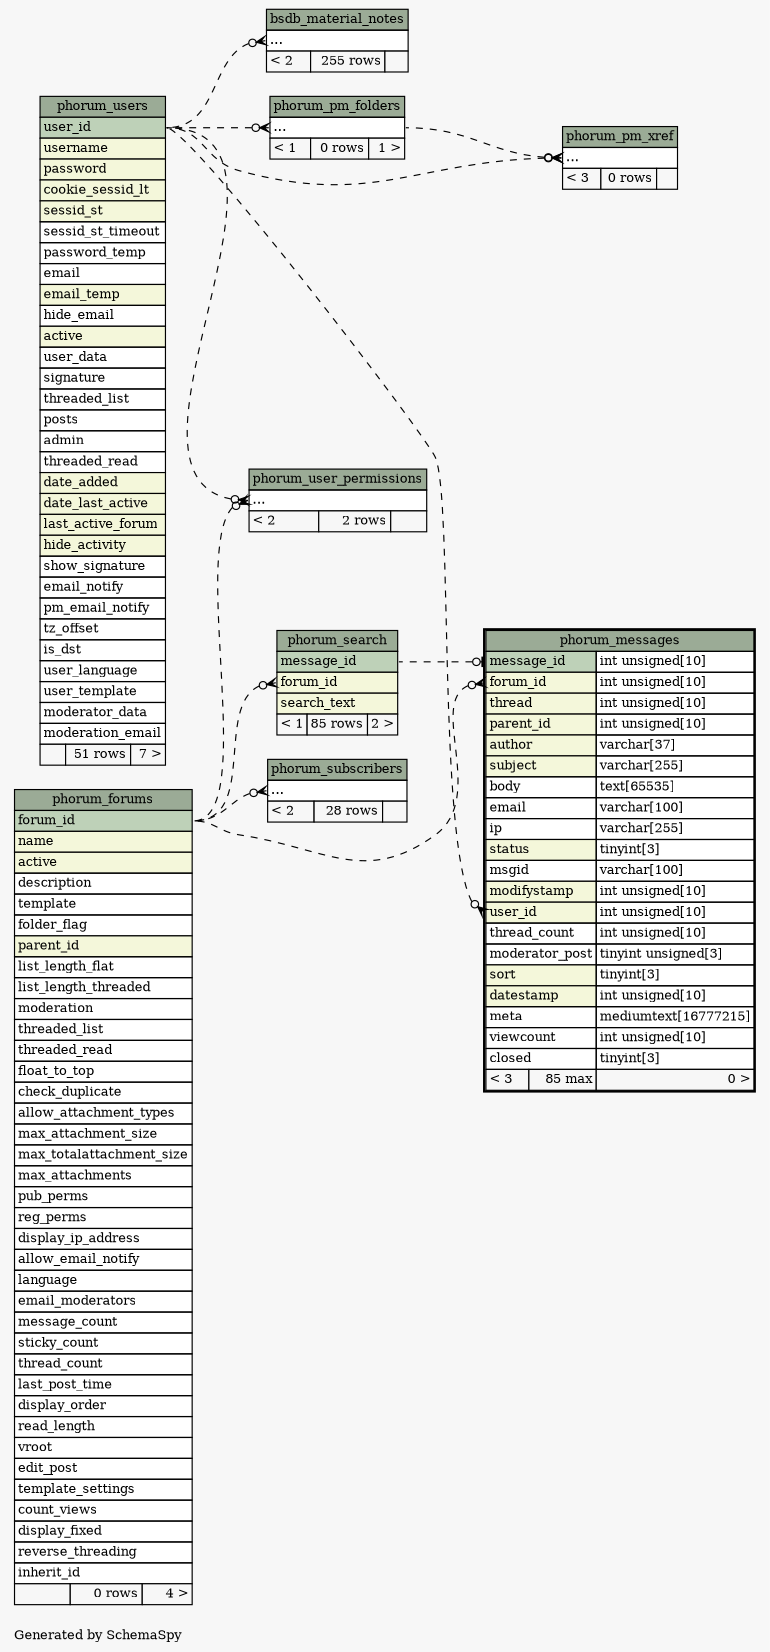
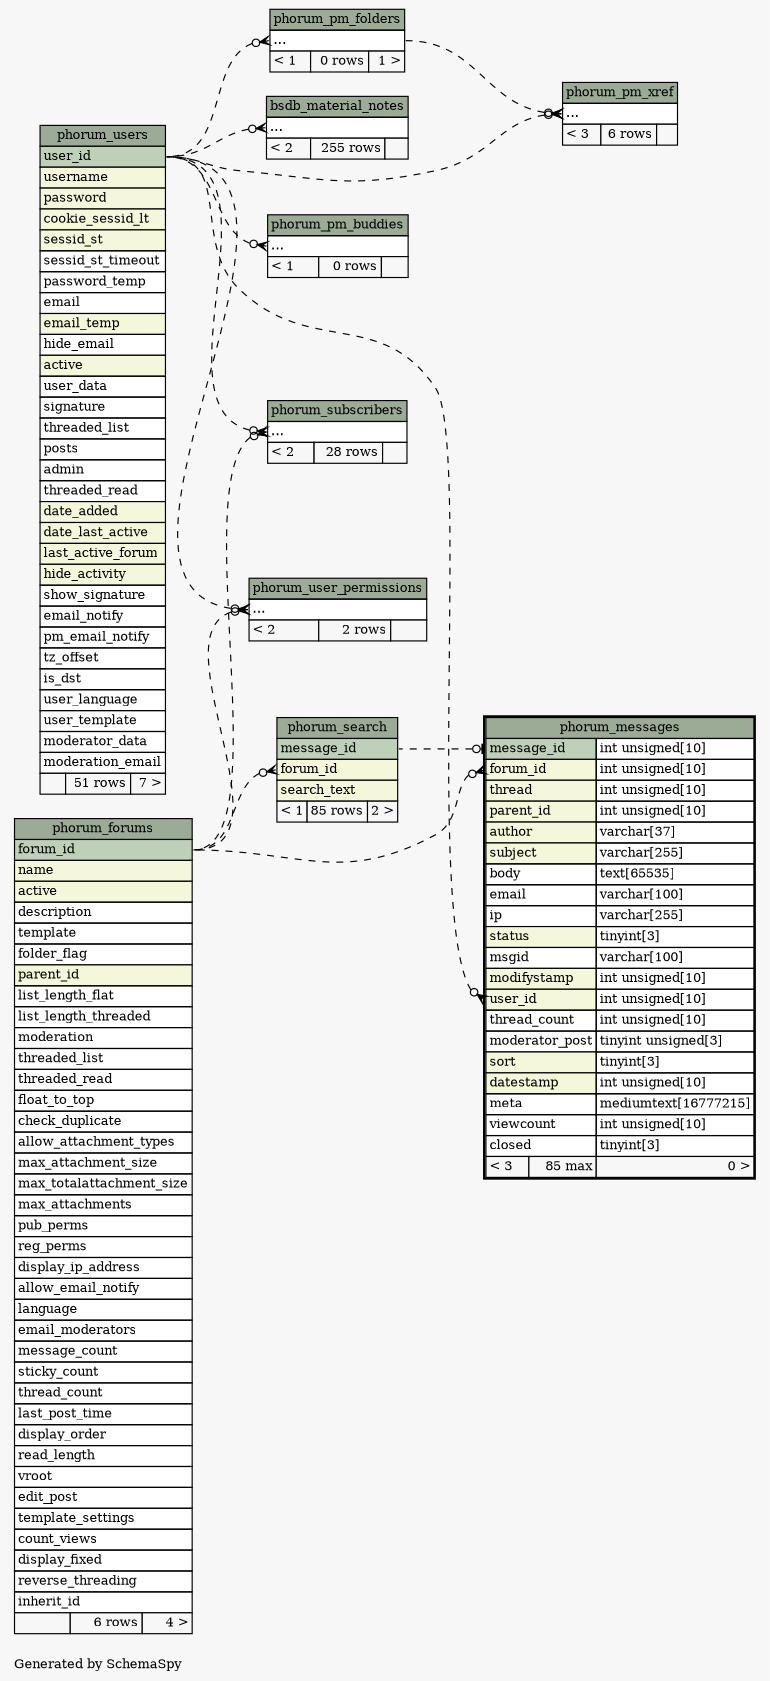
node "phorum_pm_xref": text "0 rows" -> "6 rows"
node "phorum_pm_buddies": added
edge "phorum_users" -> "phorum_subscribers": added
node "phorum_forums": text "0 rows" -> "6 rows"
